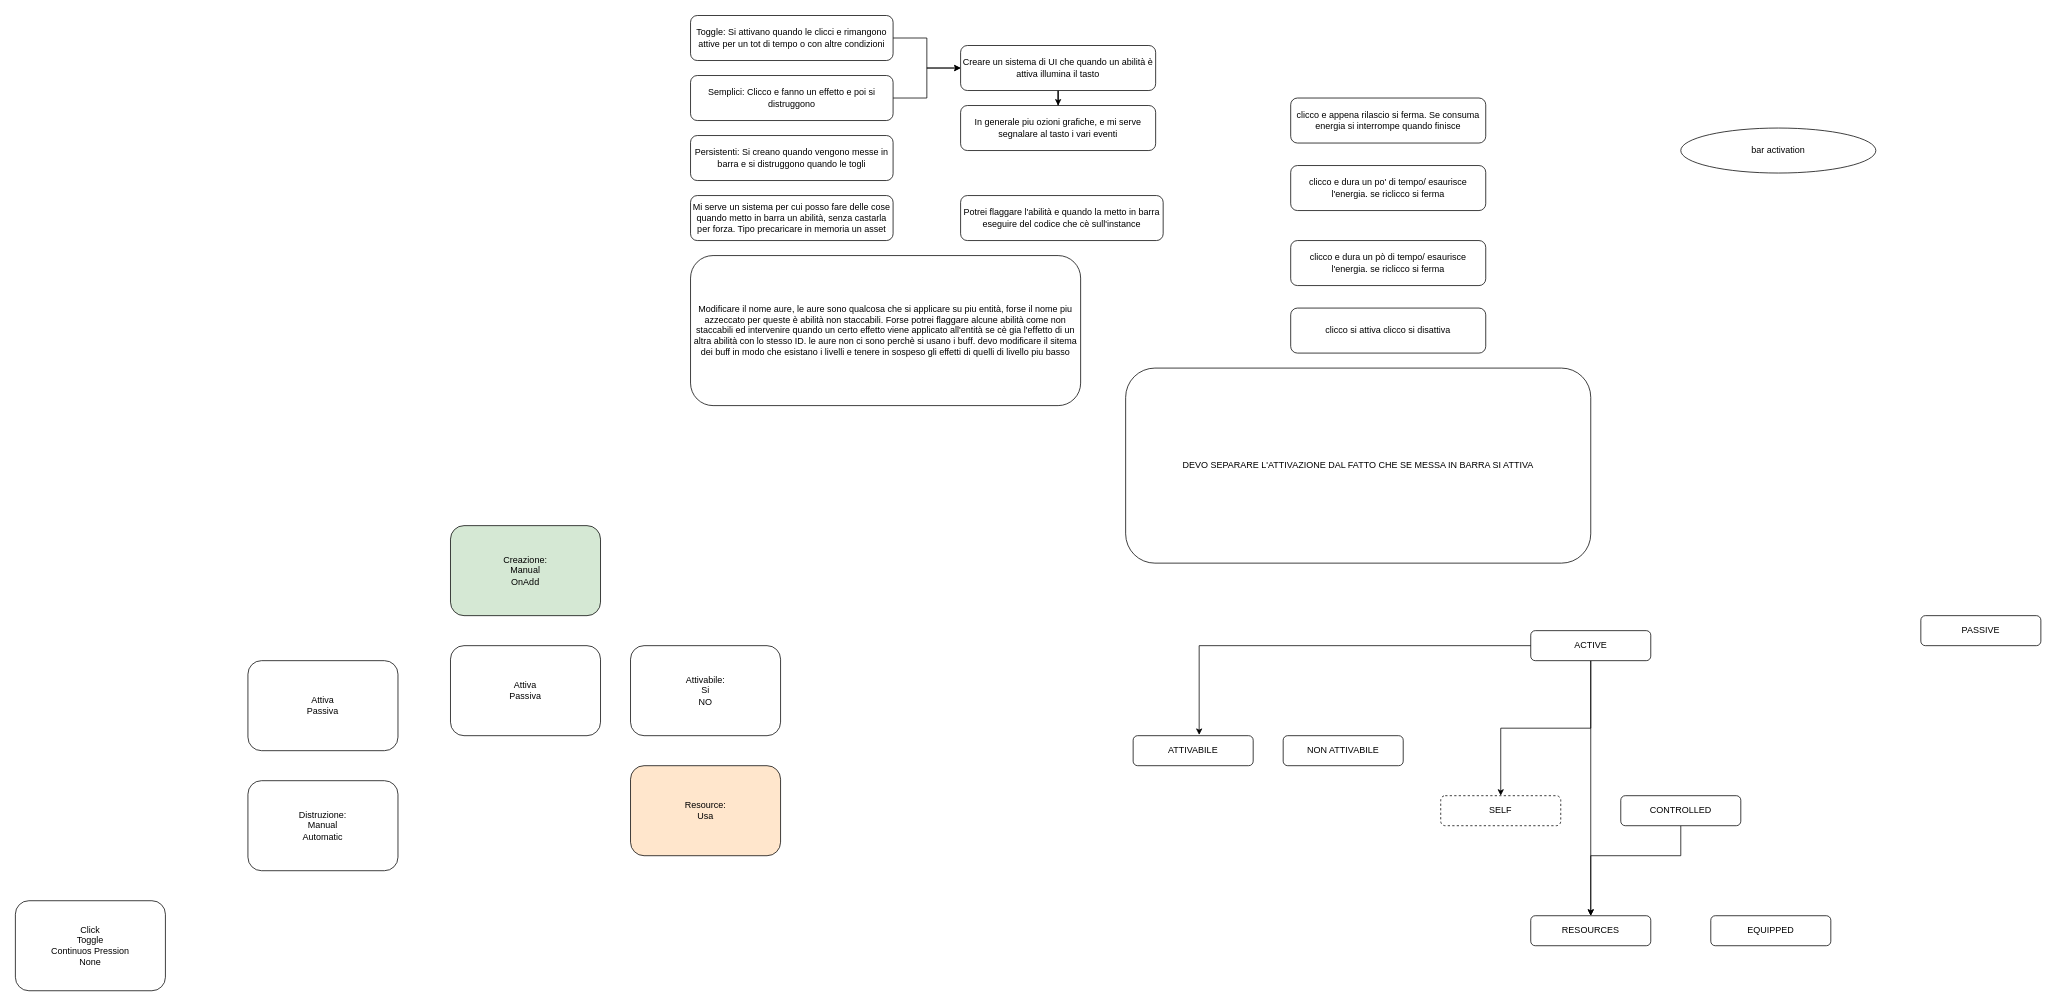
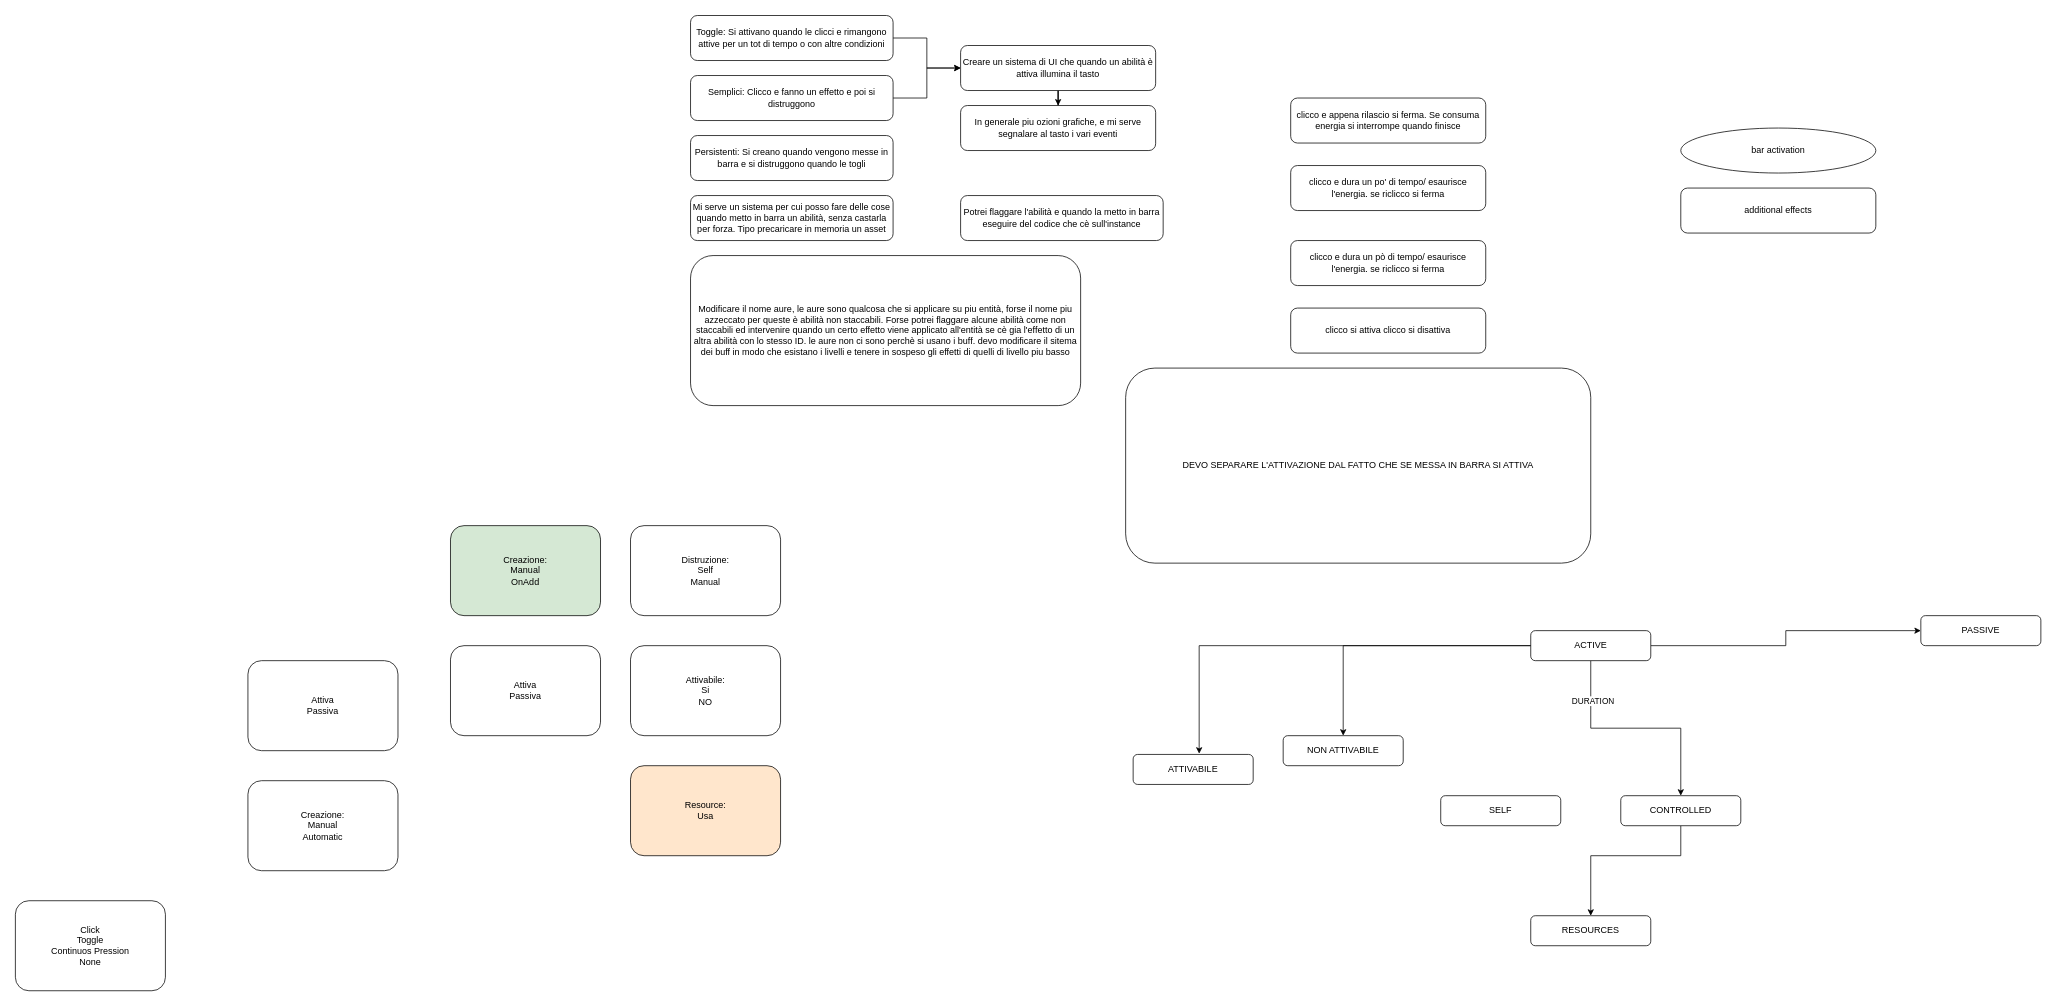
node "additional effects": added
node "Distruzione: Self Manual": added
edge "ACTIVE" -> "SELF": now "ACTIVE" -> "PASSIVE"
edge "ACTIVE" -> "CONTROLLED": added, label "DURATION"
node "ATTIVABILE": moved (1193, 750) -> (1193, 769)
edge "ACTIVE" -> "RESOURCES": now "ACTIVE" -> "NON ATTIVABILE"
node "SELF": style dashed -> solid
node "Distruzione: Manual Automatic": label "Distruzione: Manual Automatic" -> "Creazione: Manual Automatic"
node "EQUIPPED": removed
